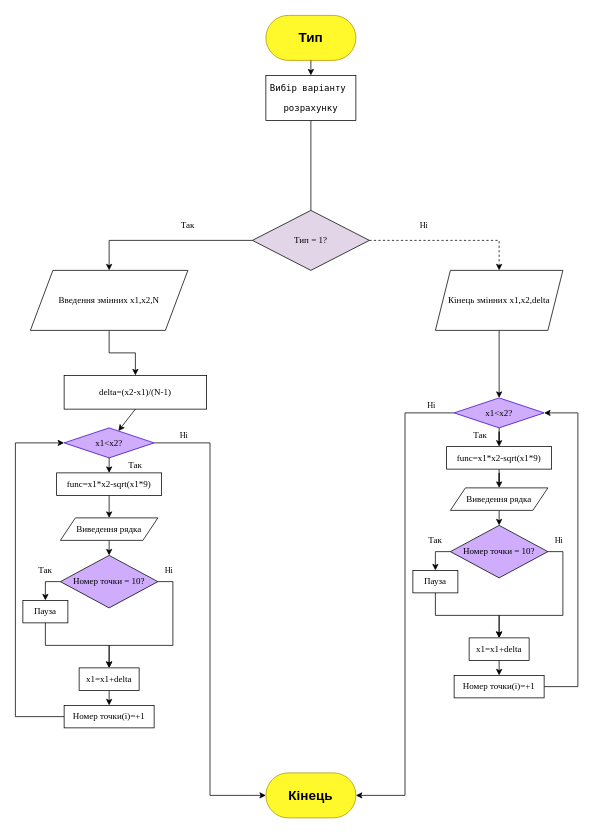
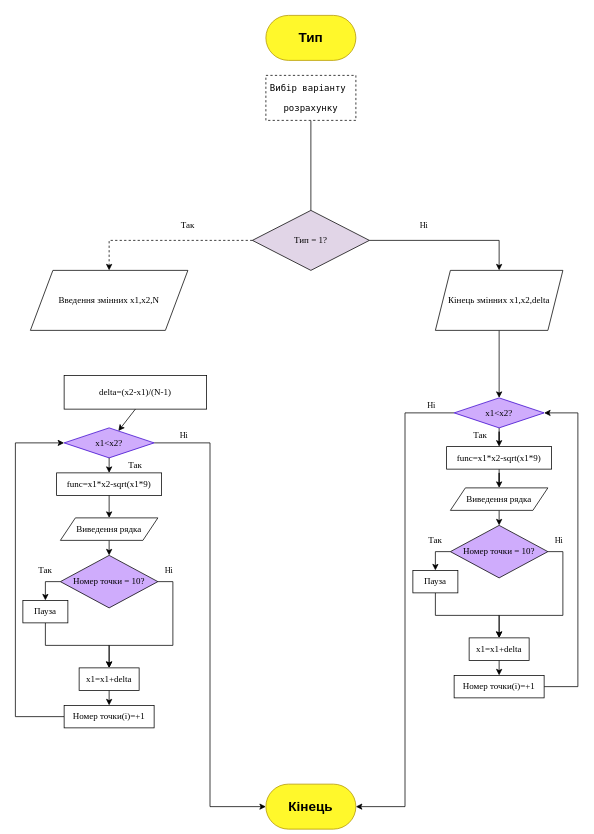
edge "Тип" -> "Вибір варіанту розрахунку": removed
node "Вибір варіанту розрахунку": style solid -> dashed
edge "Тип = 1?" -> "Введення змінних х1,х2,N": style solid -> dashed
edge "Тип = 1?" -> "Кінець змінних х1,х2,delta": style dashed -> solid
edge "Введення змінних х1,х2,N" -> "delta=(x2-x1)/(N-1)": removed
node "Кінець": moved (311, 795) -> (311, 807)
